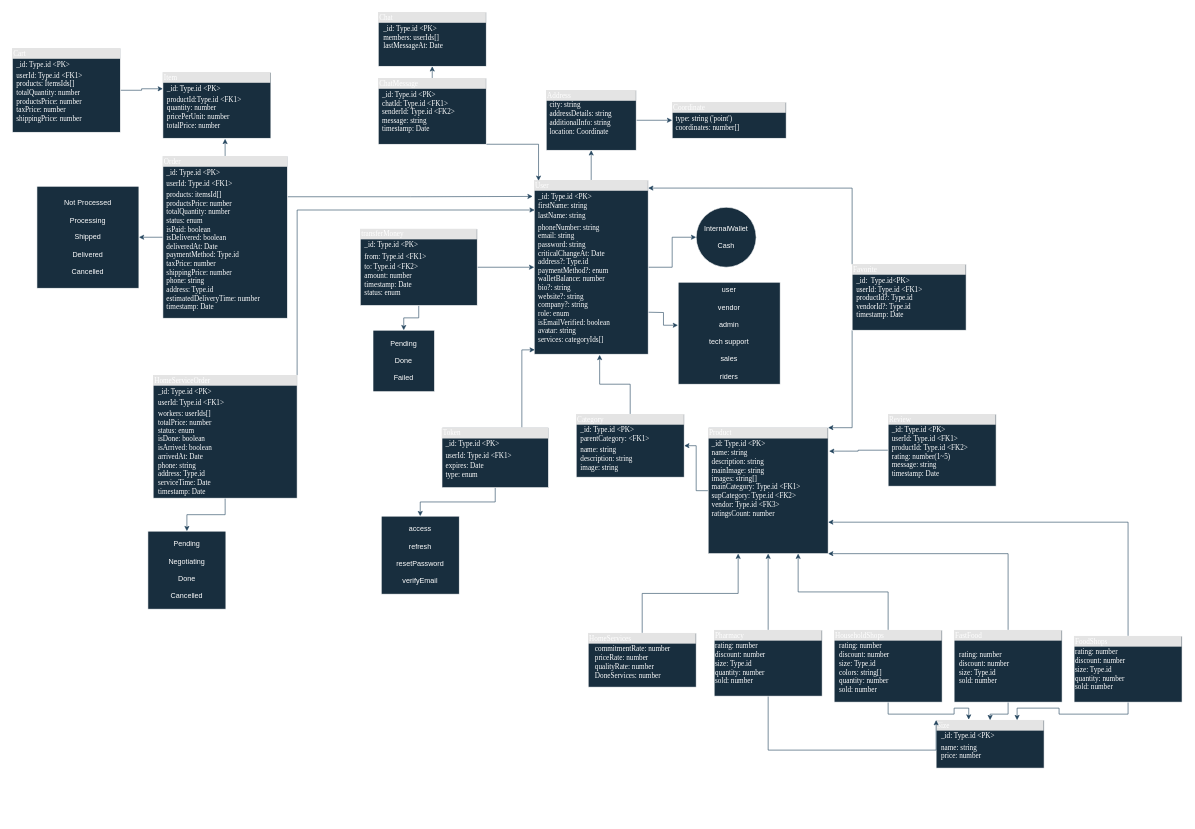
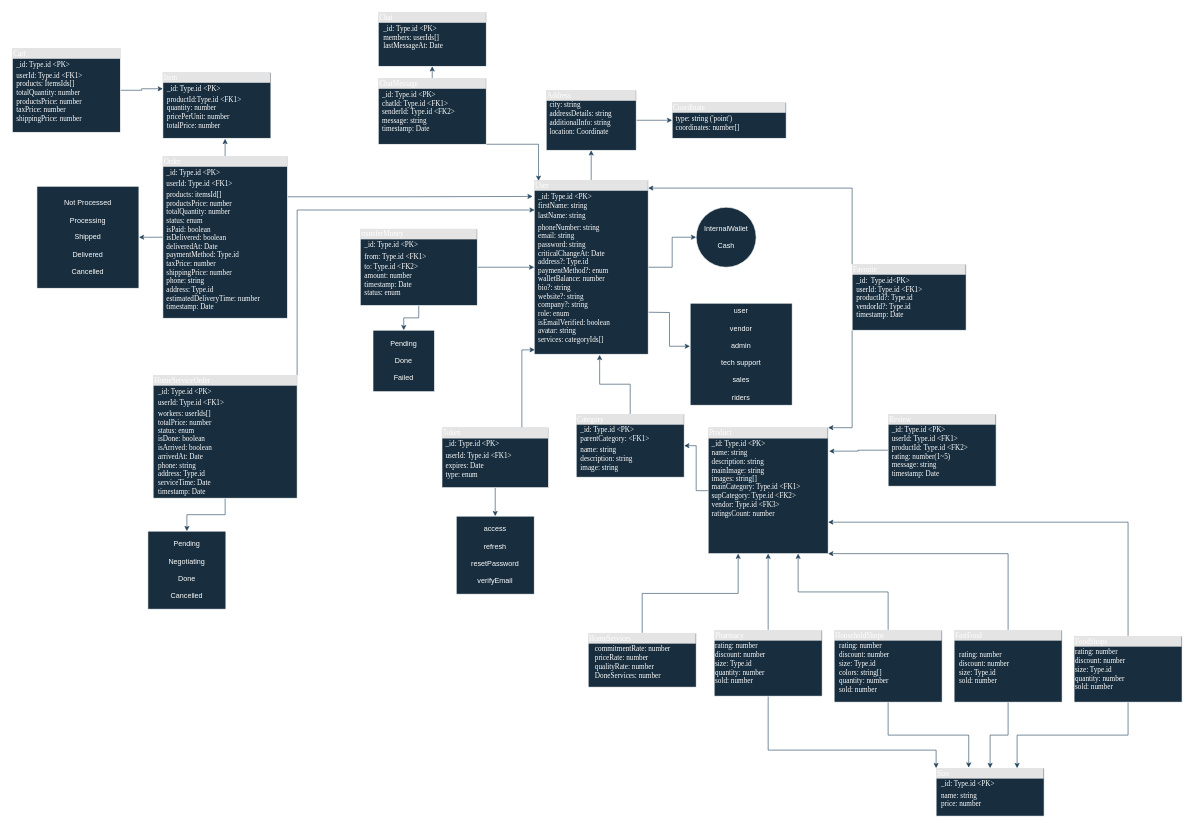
node "user vendor admin tech support sales riders": moved (729, 333) -> (741, 354)
node "access refresh resetPassword verifyEmail": moved (420, 555) -> (495, 555)
node "Size _id: Type.id <PK> name: string price: number": moved (990, 744) -> (990, 792)
